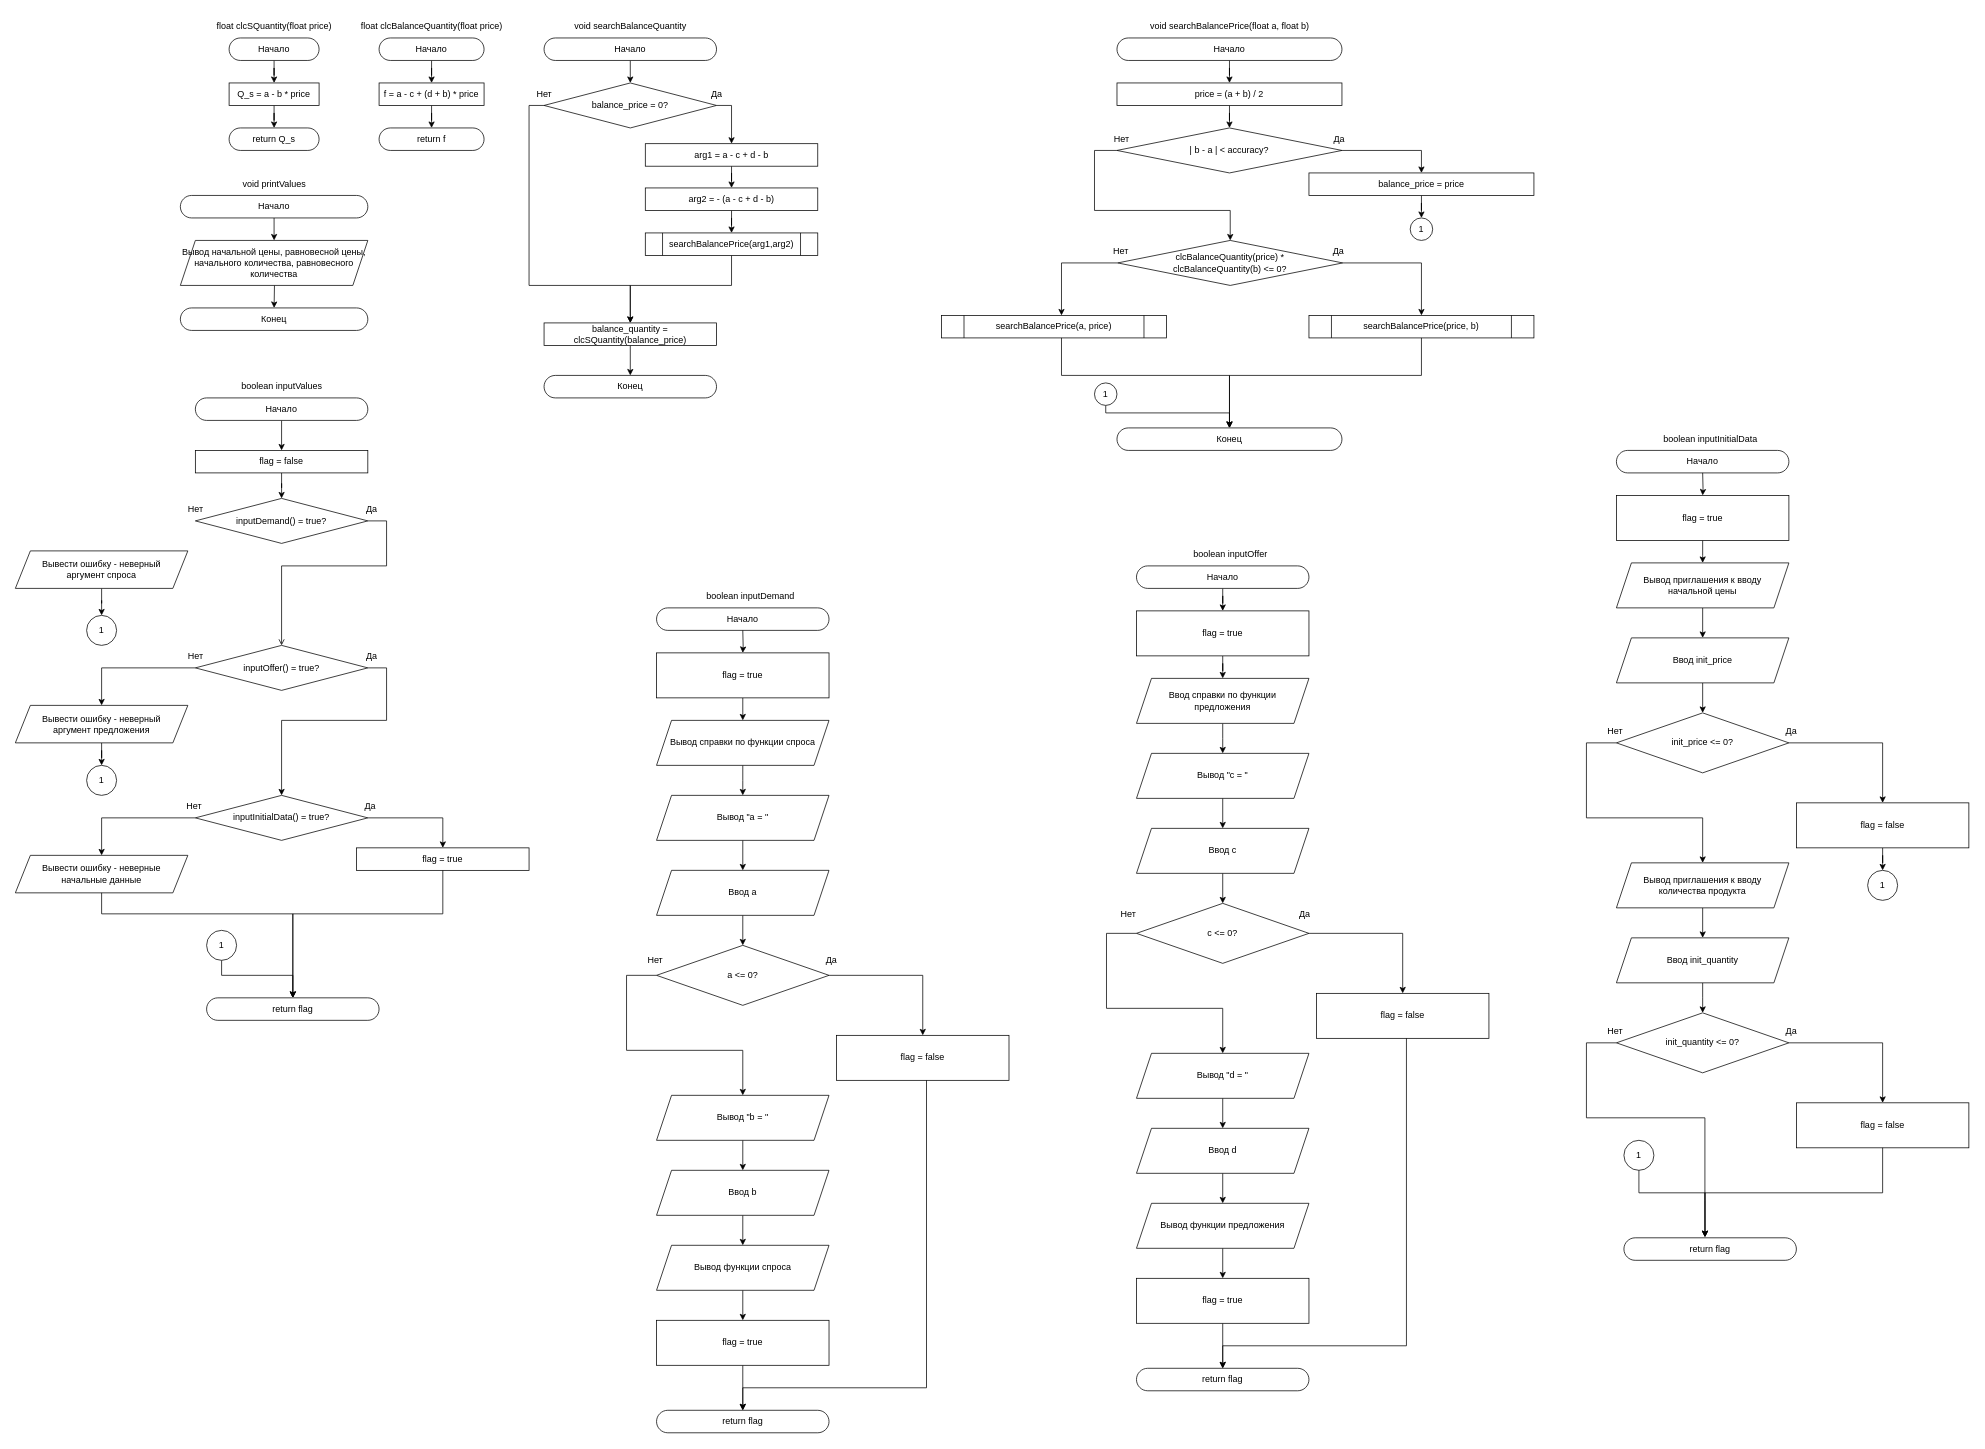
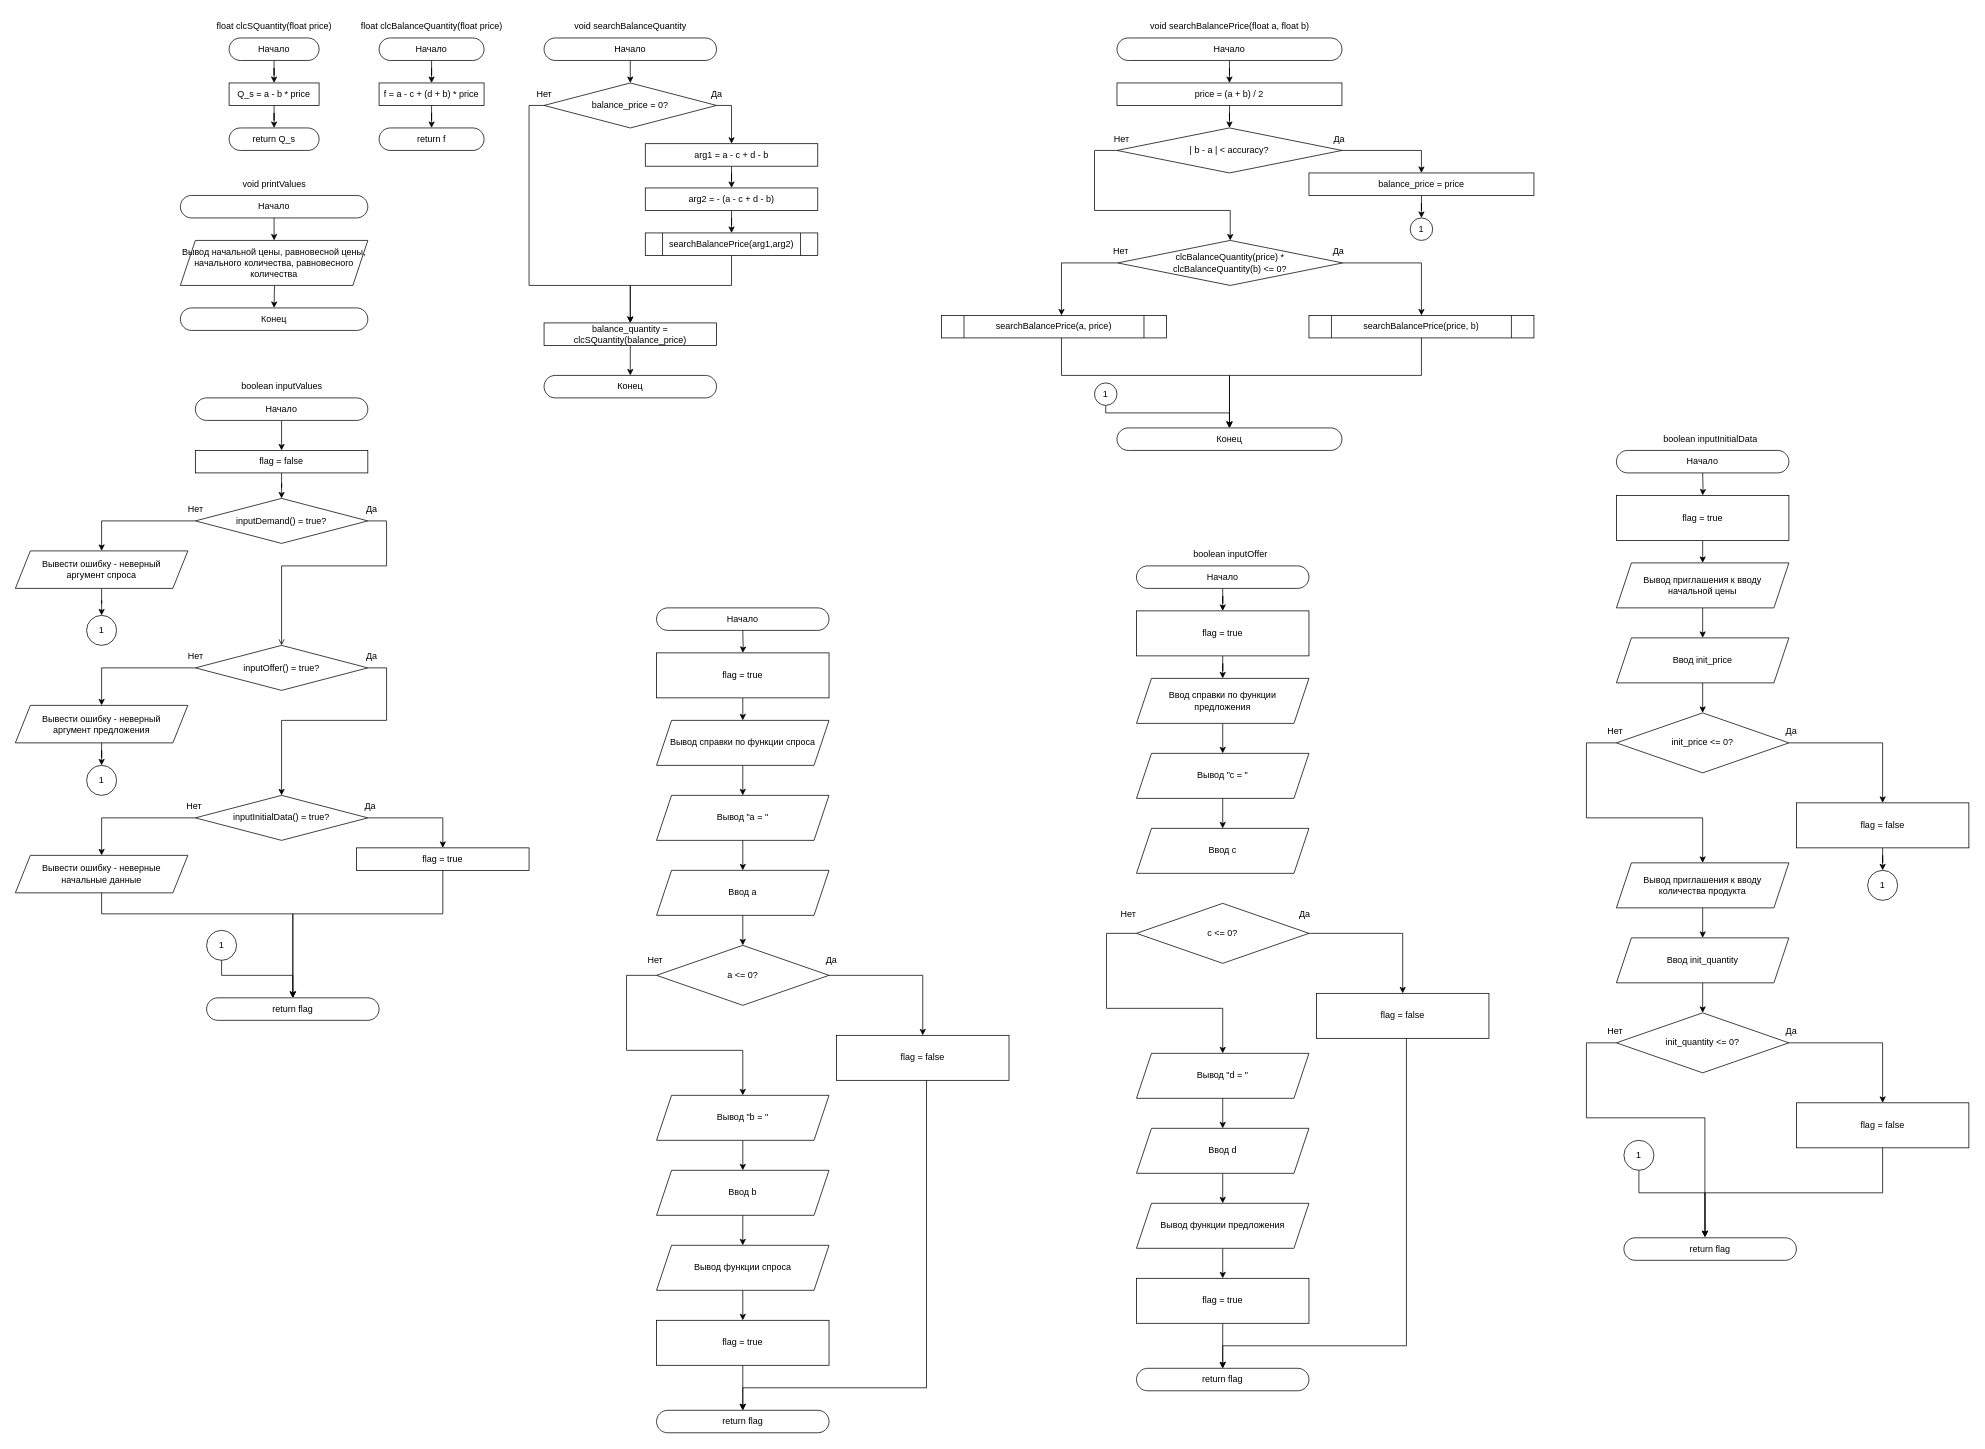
edge "inputDemand() = true?" -> "Вывести ошибку - неверный аргумент спроса": added
node "boolean inputDemand": removed
edge "Ввод c" -> "c <= 0?": removed
